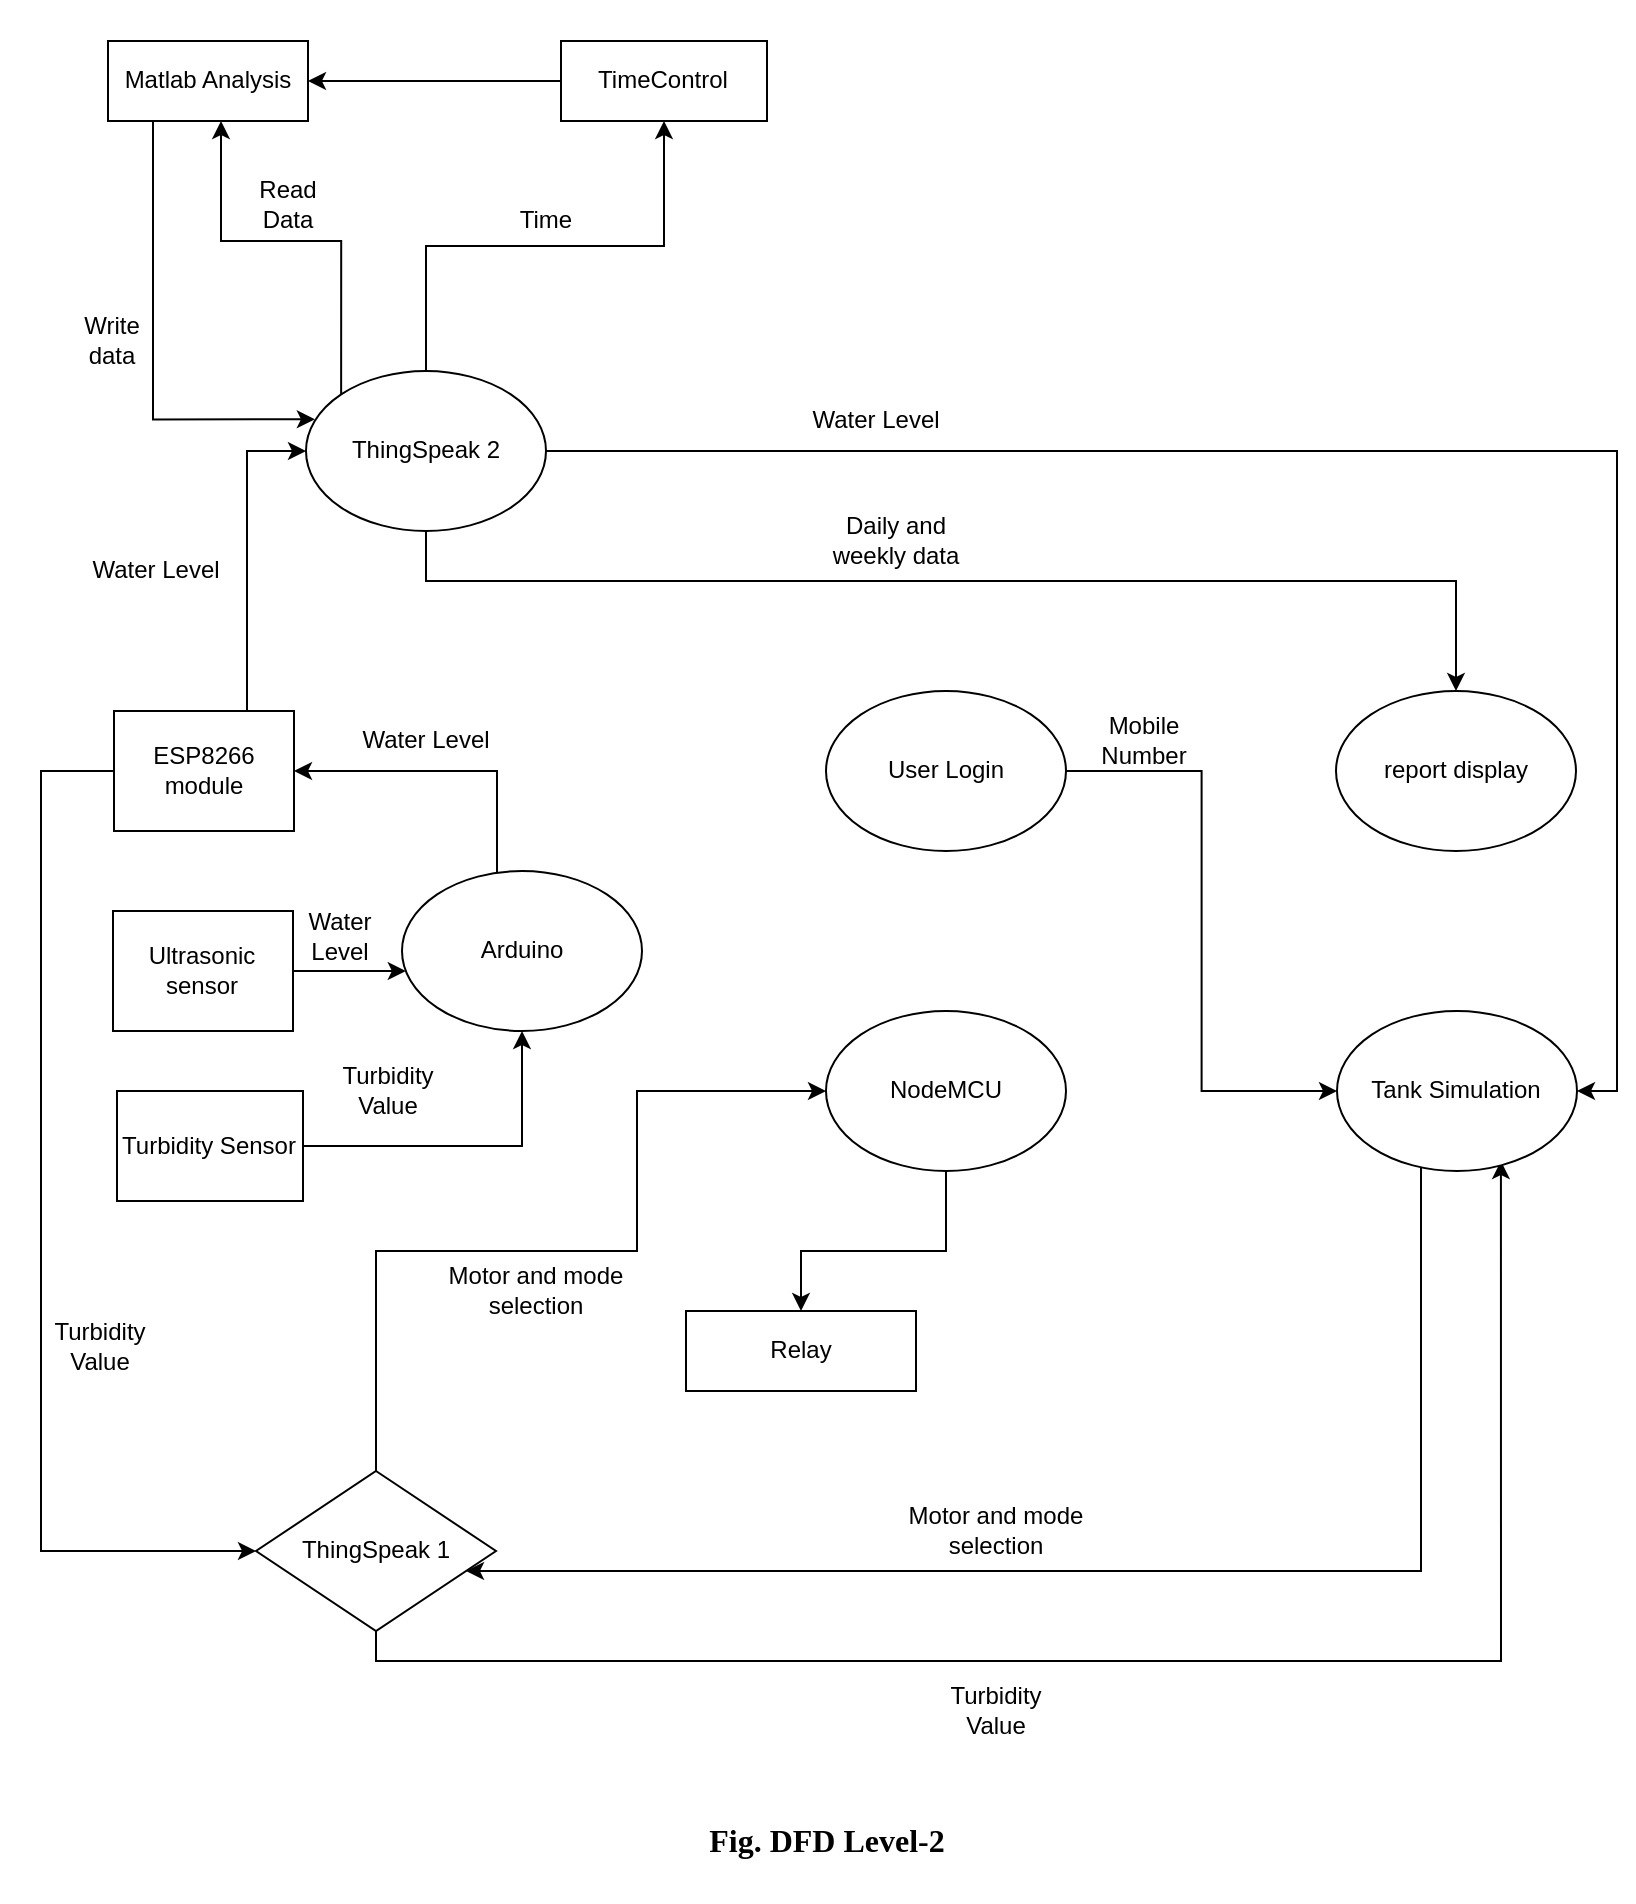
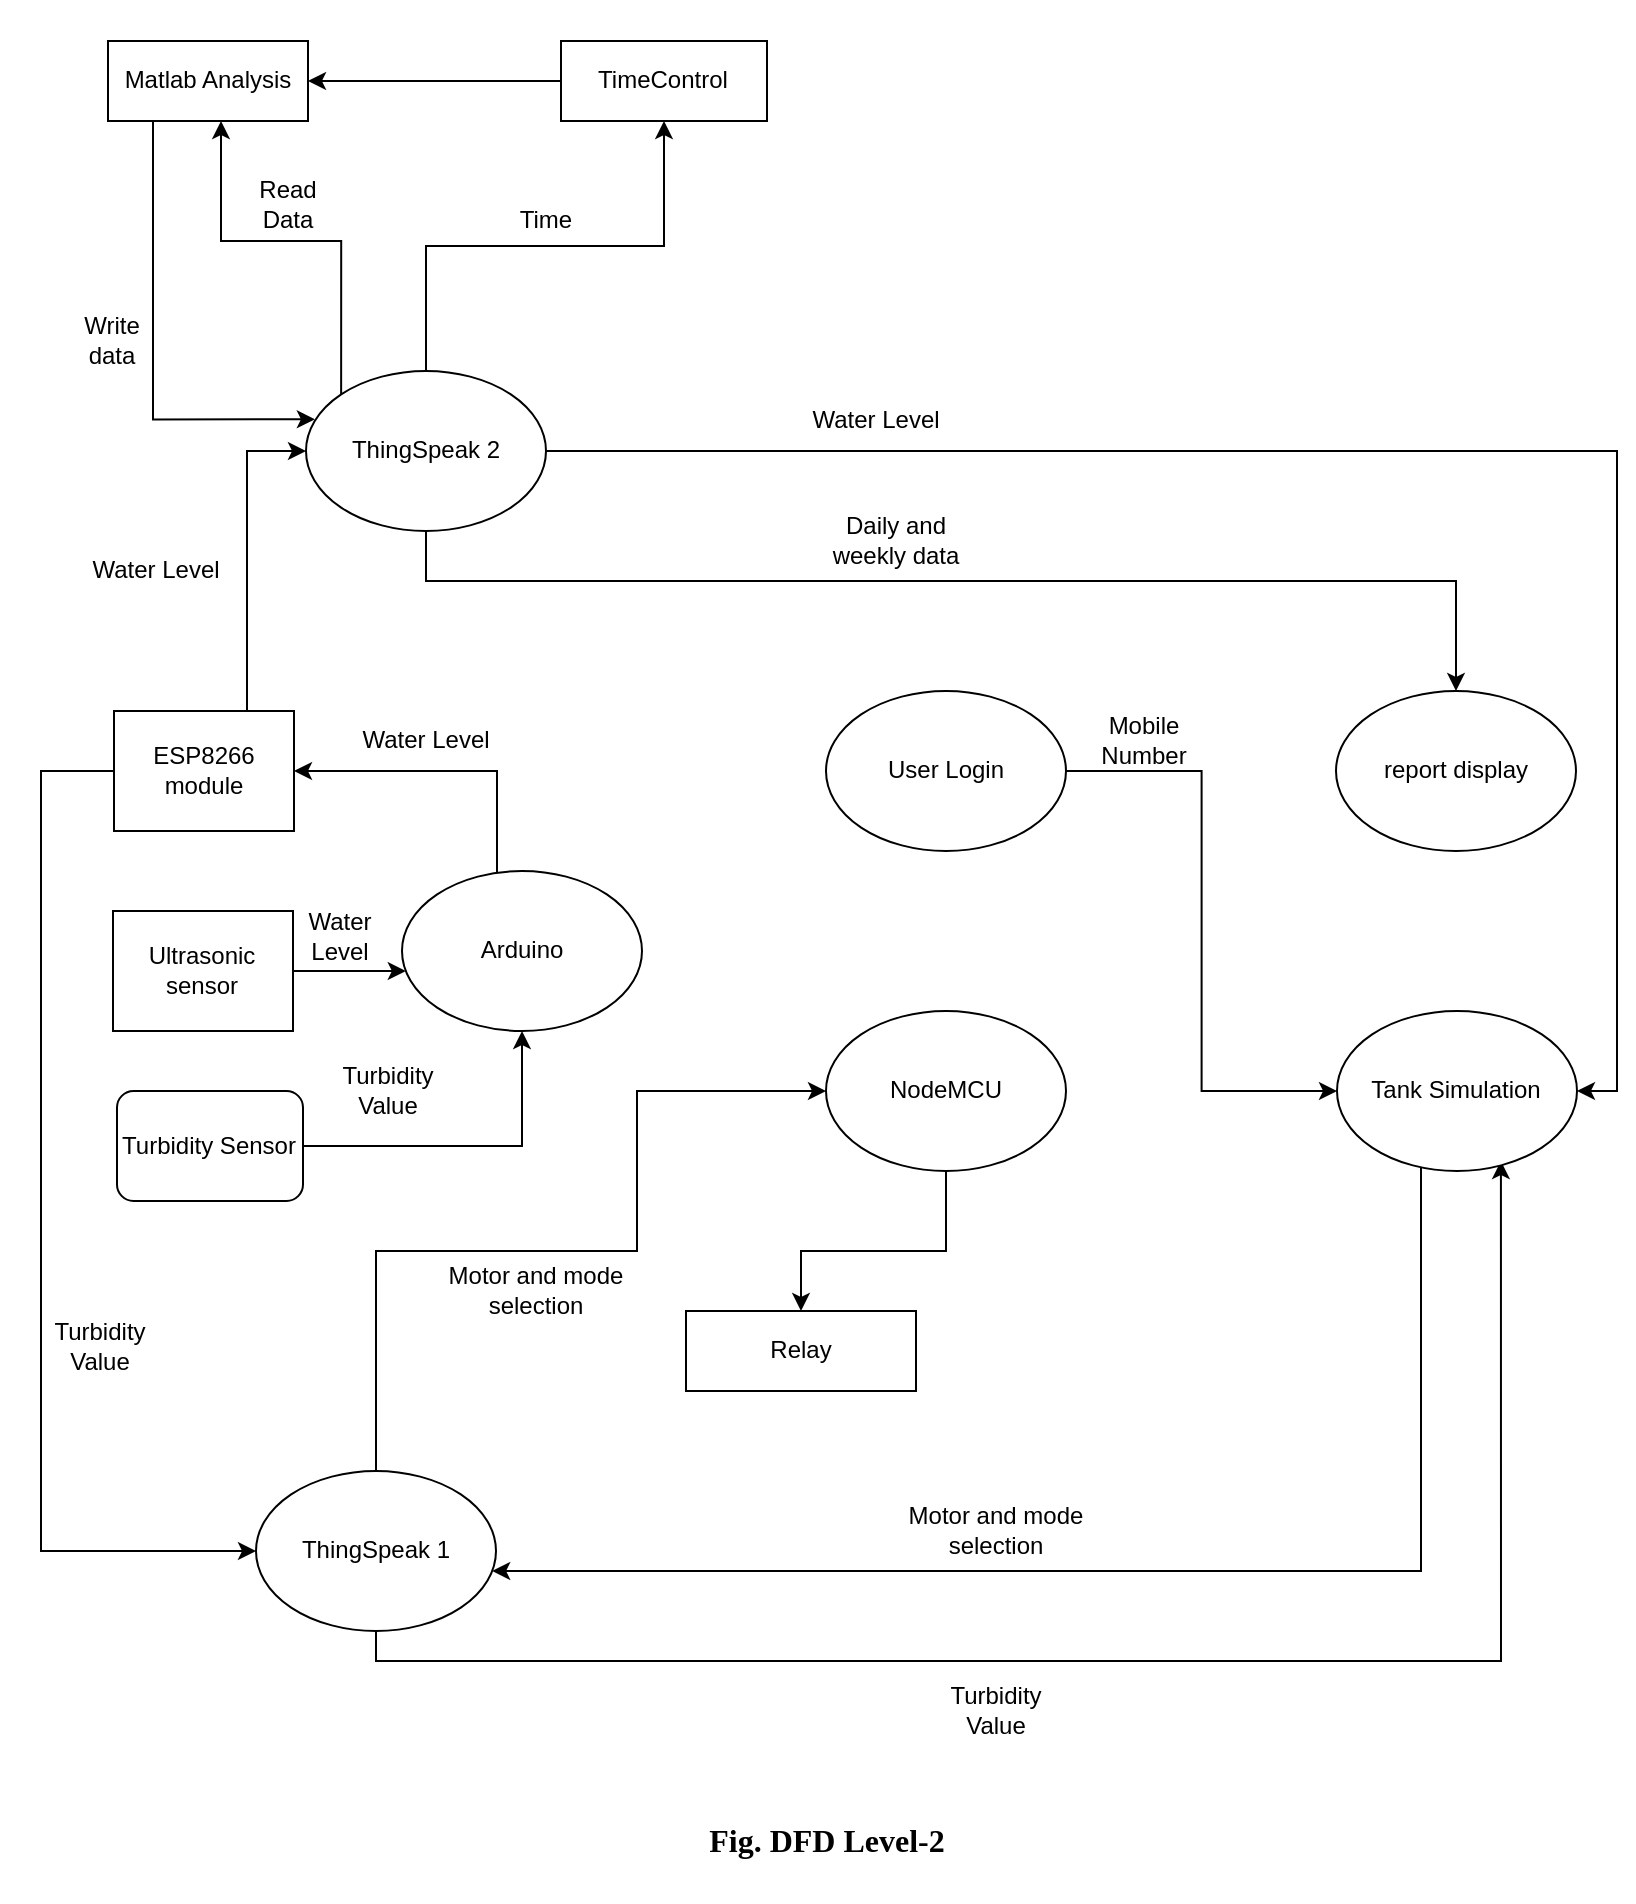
node "Turbidity Sensor": shape rectangle -> rounded rectangle
node "ThingSpeak 1": shape diamond -> ellipse
